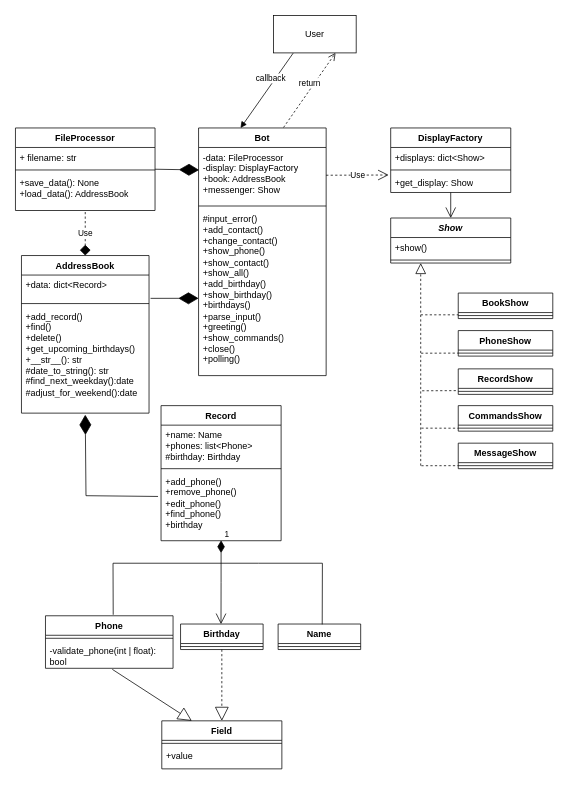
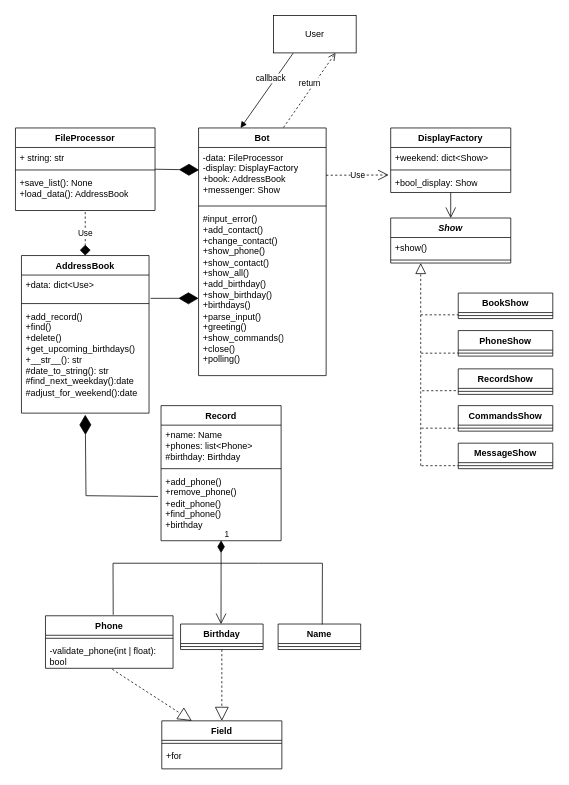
node "+ filename: str": label "+ filename: str" -> "+ string: str"
node "+displays: dict<Show>": label "+displays: dict<Show>" -> "+weekend: dict<Show>"
node "+get_display: Show": label "+get_display: Show" -> "+bool_display: Show"
node "+save_data(): None +load_data(): AddressBook": label "+save_data(): None +load_data(): AddressBook" -> "+save_list(): None +load_data(): AddressBook"
node "+data: dict<Record>": label "+data: dict<Record>" -> "+data: dict<Use>"
edge "-validate_phone(int | float): bool" -> "Field": style solid -> dashed
node "+value": label "+value" -> "+for"
